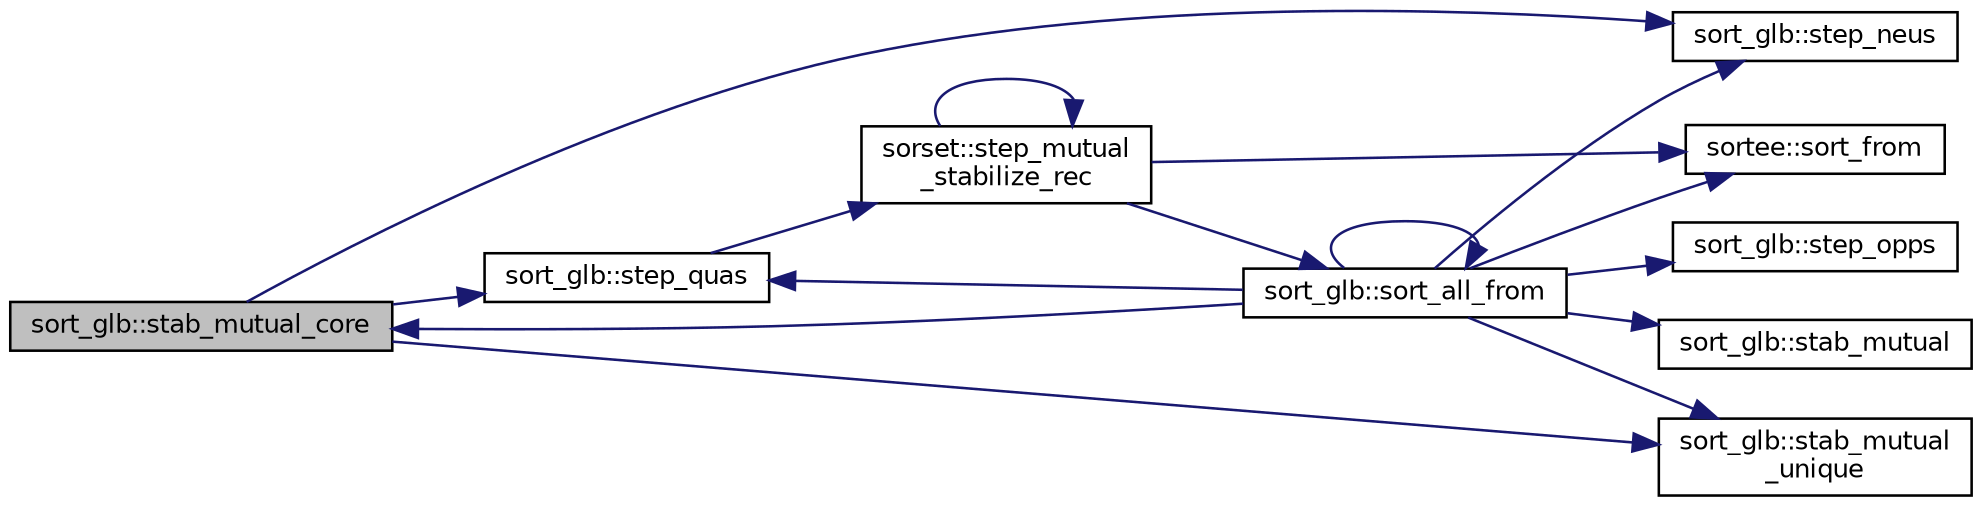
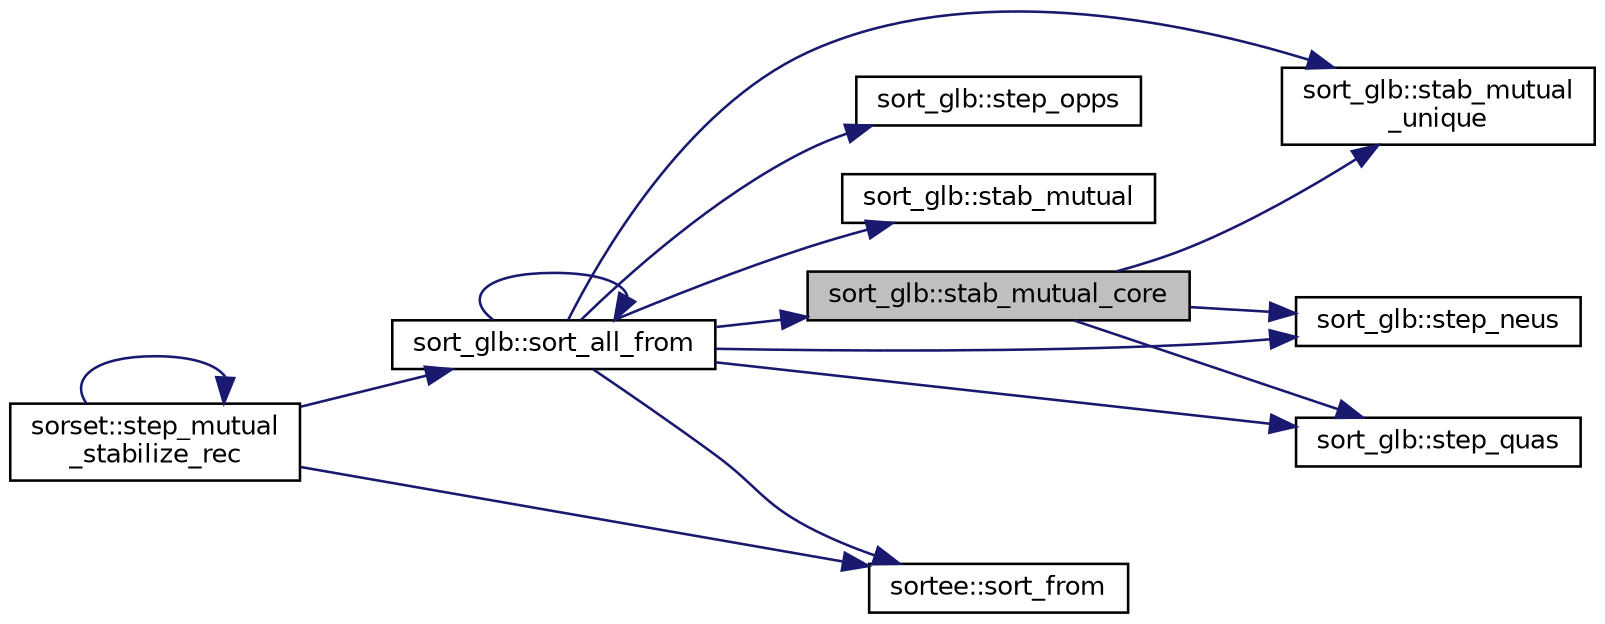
edge "sort_glb::step_quas" -> "sorset::step_mutual _stabilize_rec": removed
